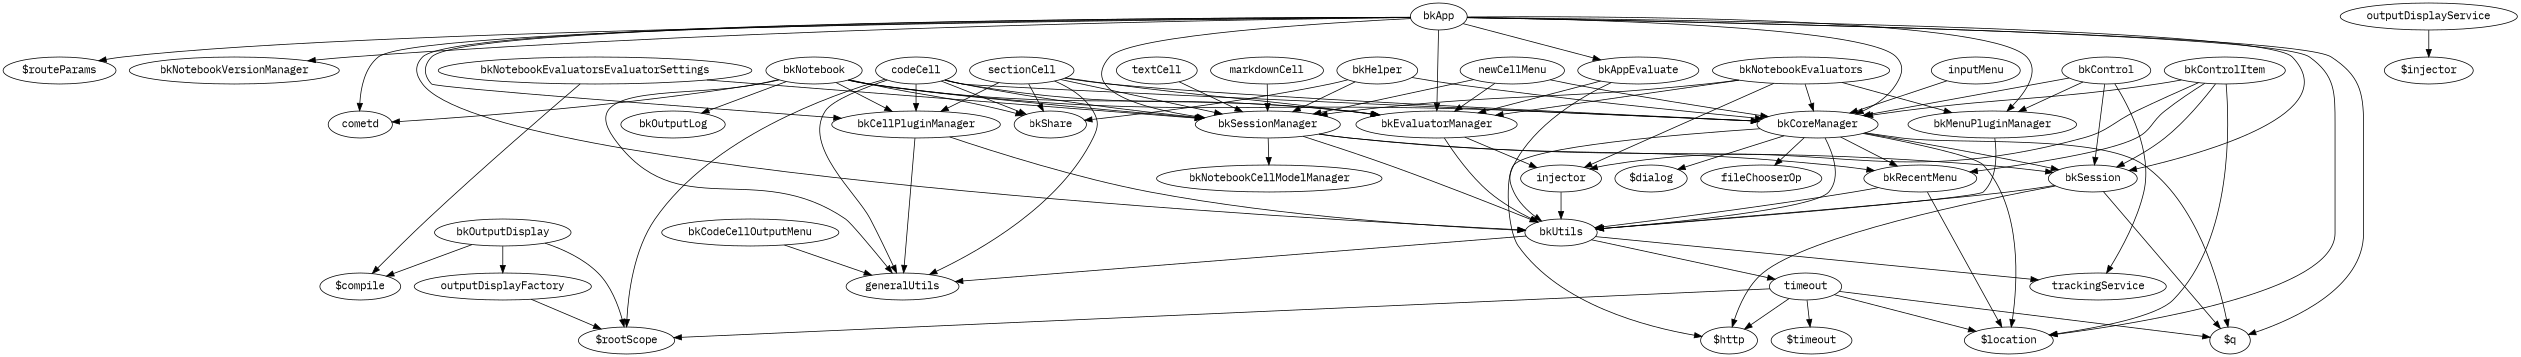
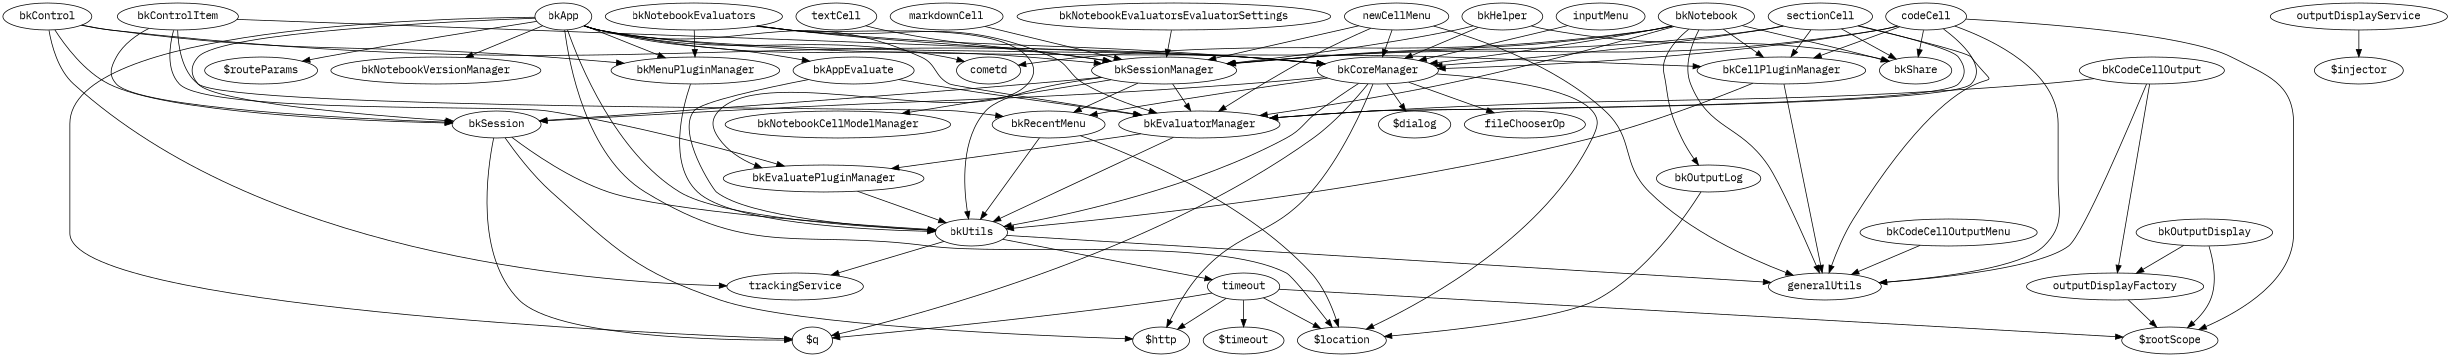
node "bkCodeCellOutput": added
edge "bkSessionManager" -> "bkEvaluatorManager": added
edge "newCellMenu" -> "generalUtils": added
node "injector": label "injector" -> "bkEvaluatePluginManager"
edge "bkControlItem" -> "$location": now "bkOutputLog" -> "$location"
node "$compile": removed
